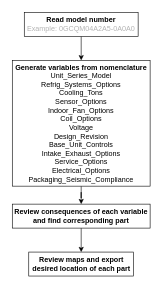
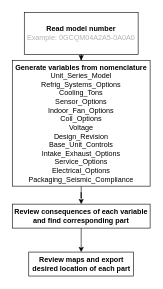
node "Read model number Example: 0GCQM04A2A5-0A0A0": size 114x24 -> 114x42
